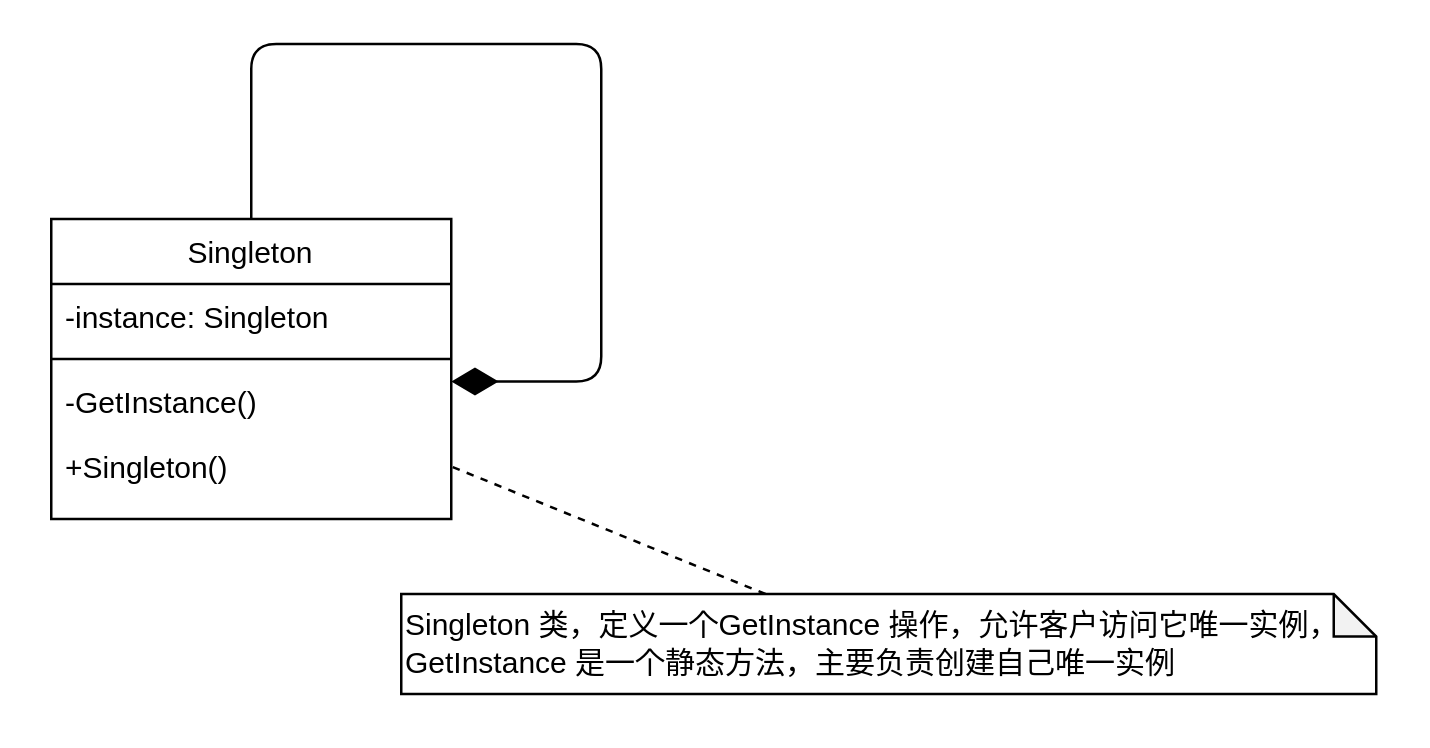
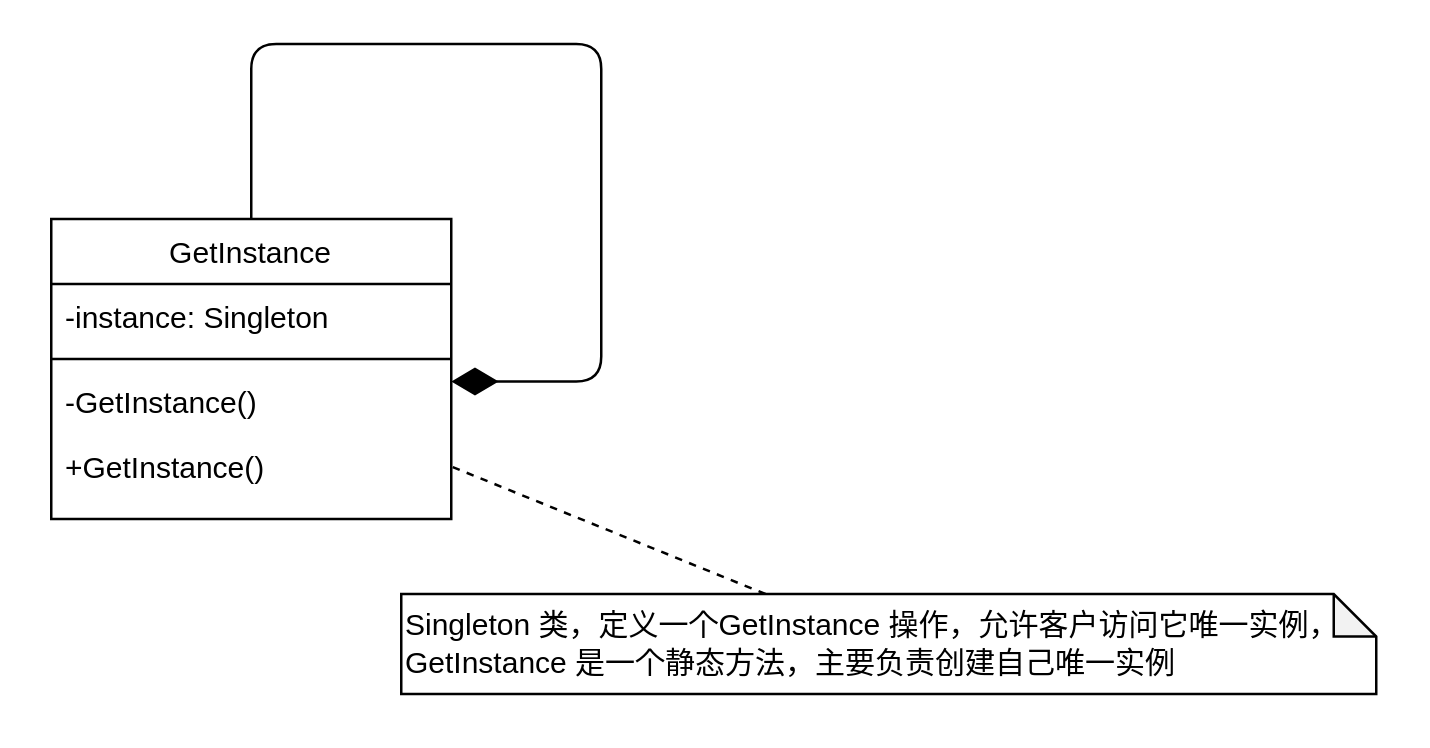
node "Singleton": label "Singleton" -> "GetInstance"
node "+Singleton()": label "+Singleton()" -> "+GetInstance()"
